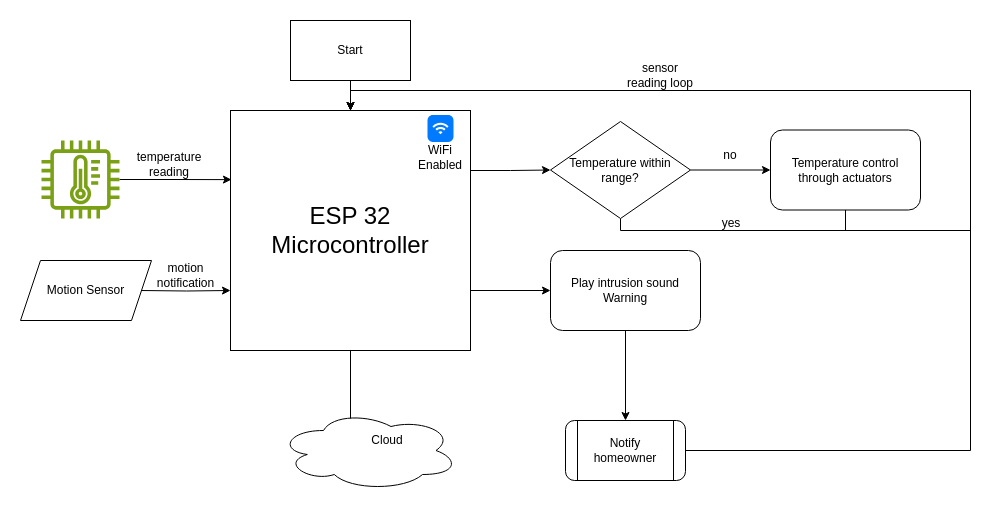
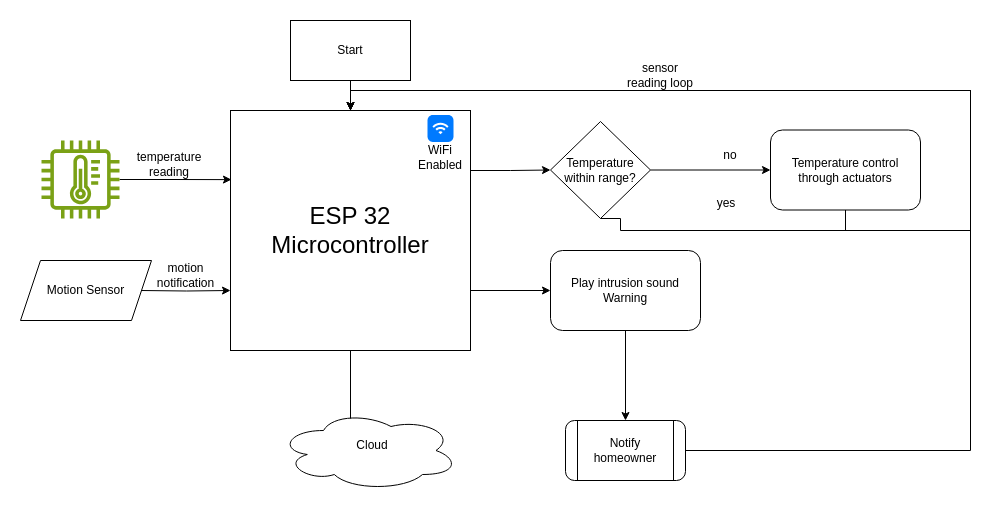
node "Temperature within range?": size 140x97 -> 100x97
node "yes": moved (732, 224) -> (727, 204)
node "Cloud": moved (388, 441) -> (373, 446)
